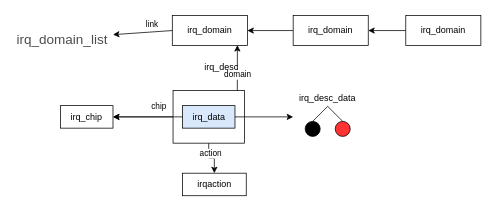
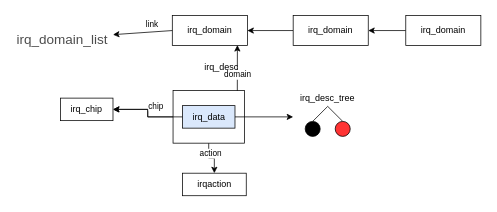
node "irq_desc_data": label "irq_desc_data" -> "irq_desc_tree"
node "irq_chip": moved (87, 117) -> (87, 109)
